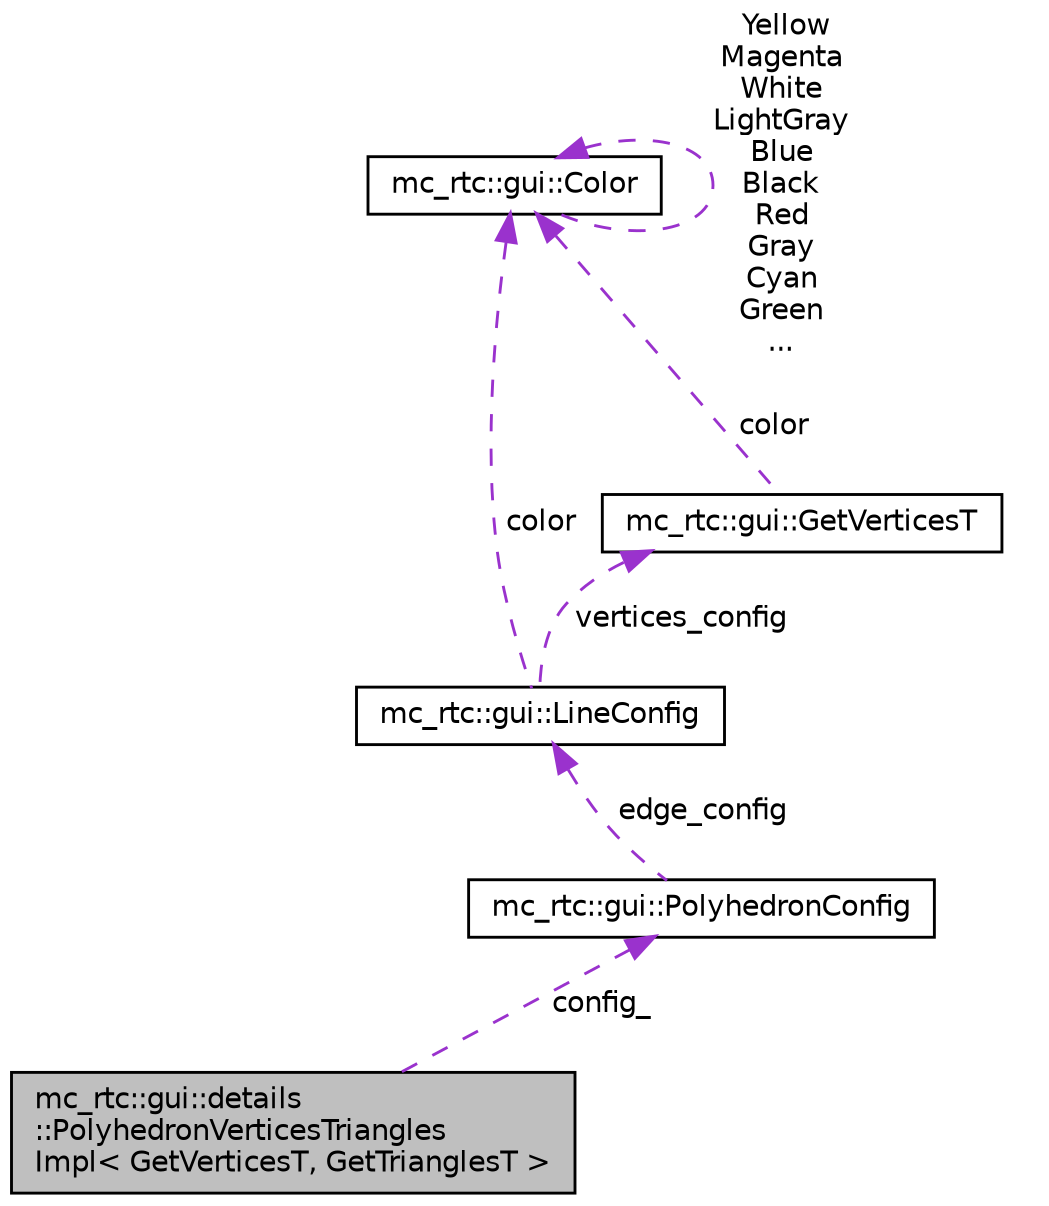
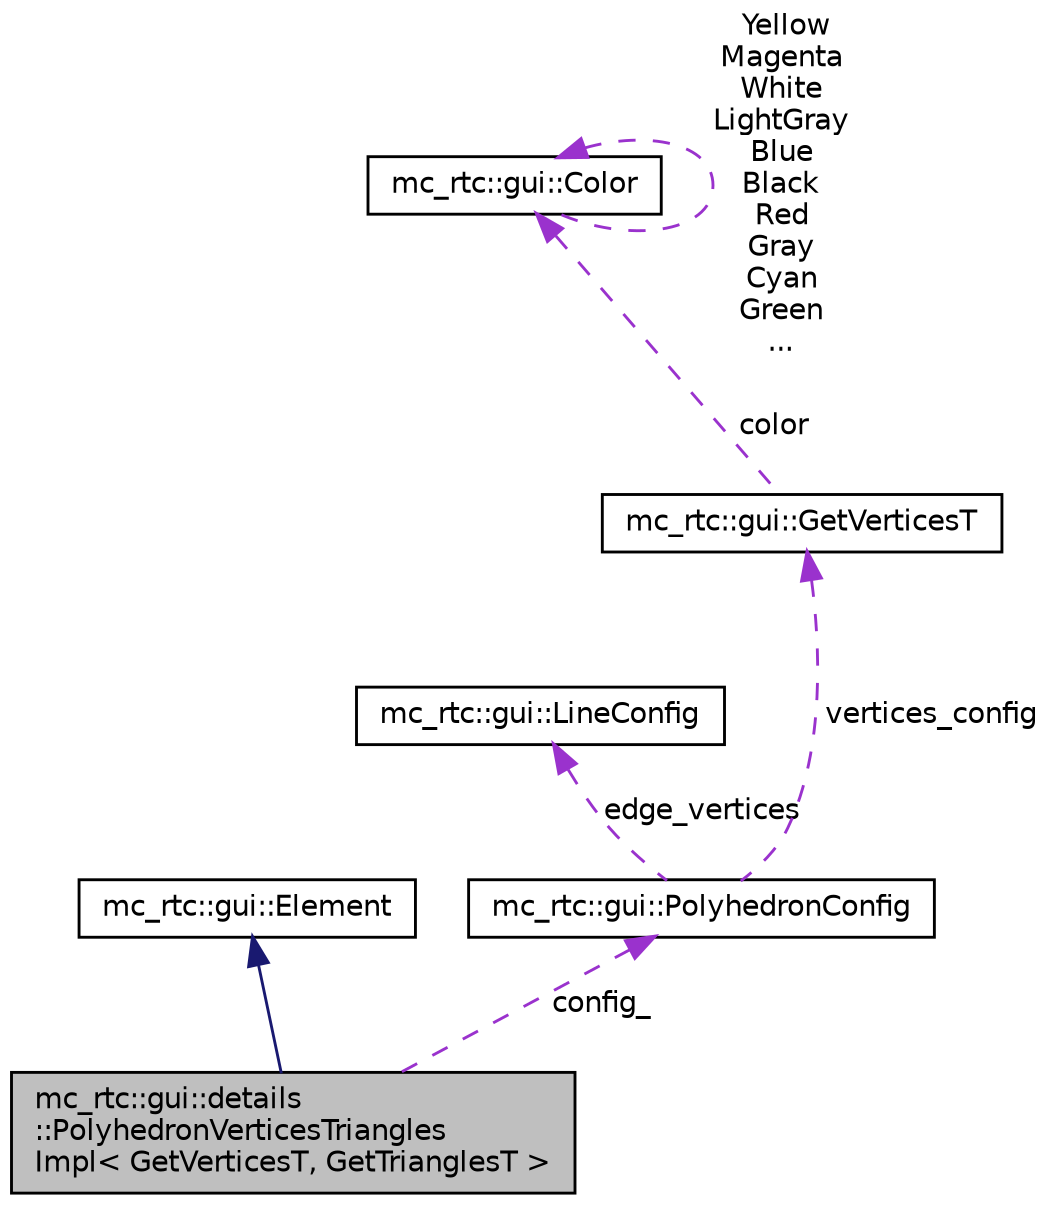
edge "mc_rtc::gui::LineConfig" -> "mc_rtc::gui::Color": removed, label "color"
edge "mc_rtc::gui::LineConfig" -> "mc_rtc::gui::GetVerticesT": now "mc_rtc::gui::PolyhedronConfig" -> "mc_rtc::gui::GetVerticesT"
edge "mc_rtc::gui::PolyhedronConfig" -> "mc_rtc::gui::LineConfig": label " edge_config" -> " edge_vertices"
node "mc_rtc::gui::Element": added
